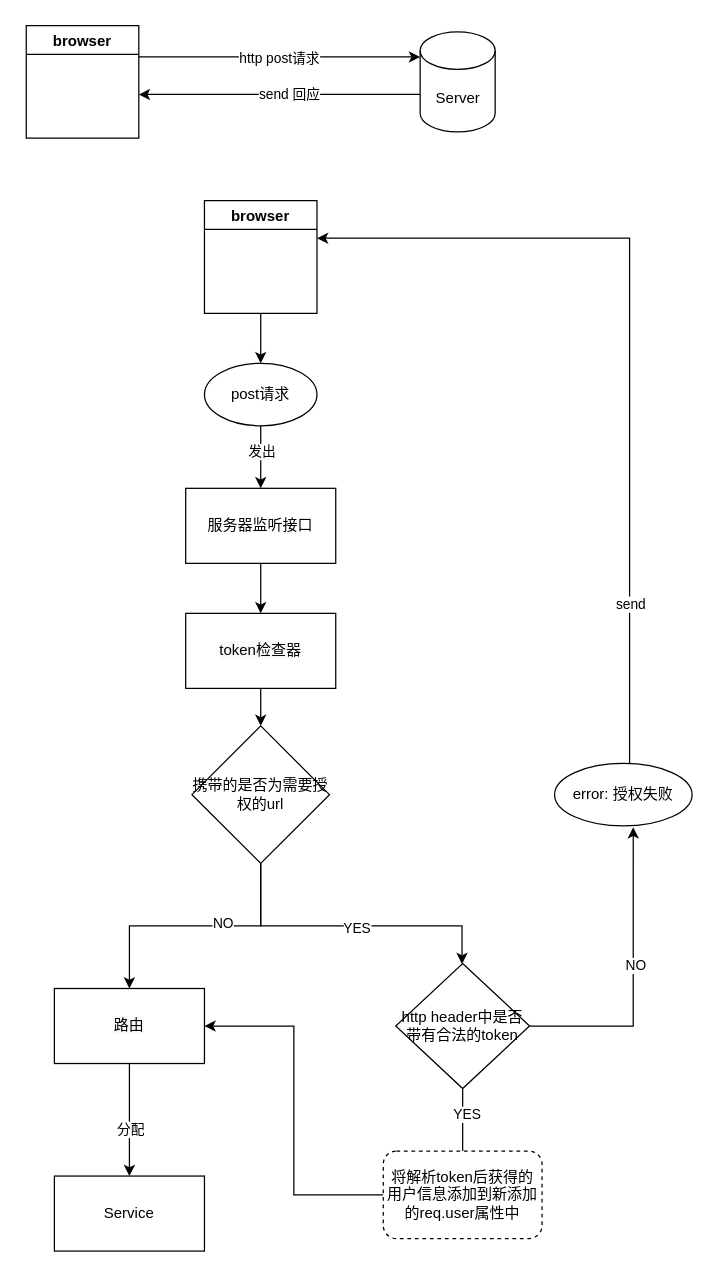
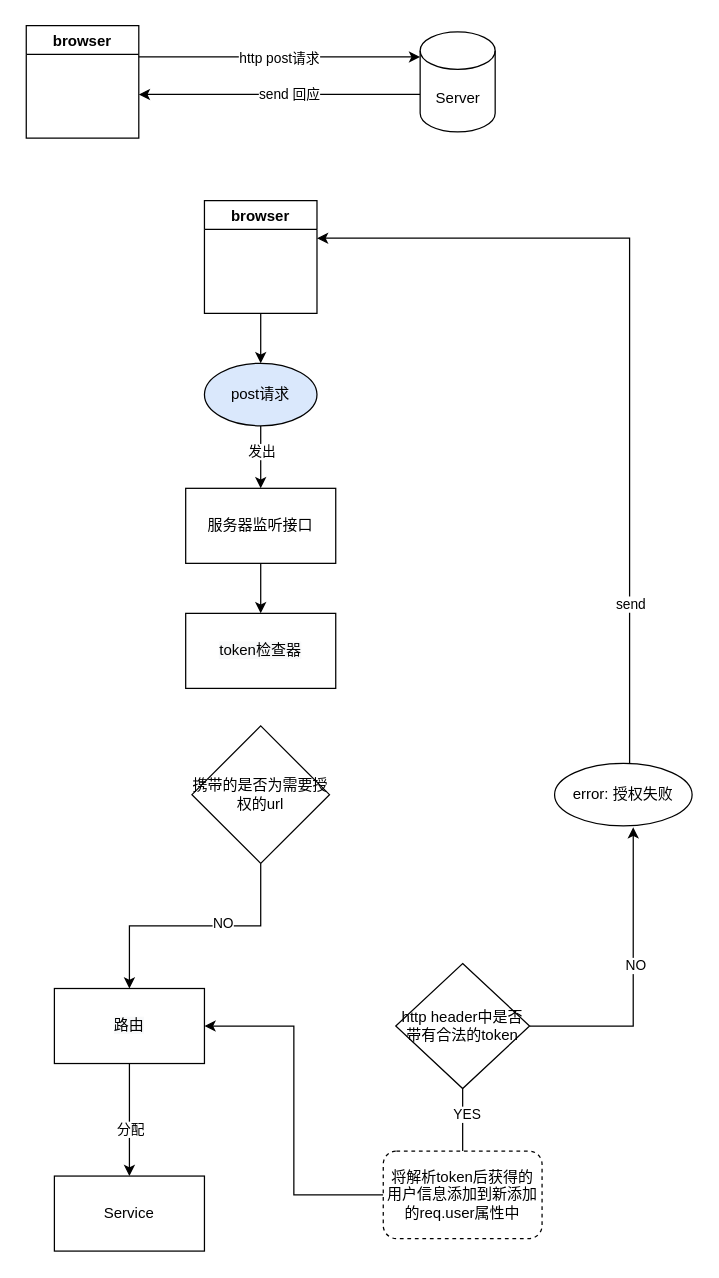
node "post请求": fillcolor #ffffff -> #dae8fc
edge "token检查器" -> "携带的是否为需要授权的url": removed
edge "携带的是否为需要授权的url" -> "http header中是否带有合法的token": removed, label "YES"
